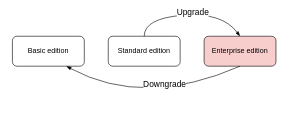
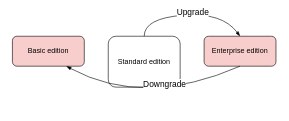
node "Basic edition": fillcolor #ffffff -> #f8cecc
node "Standard edition": size 72x30 -> 72x51
